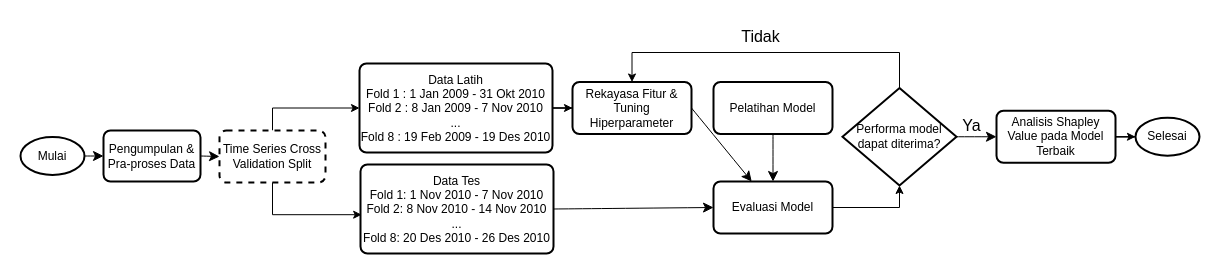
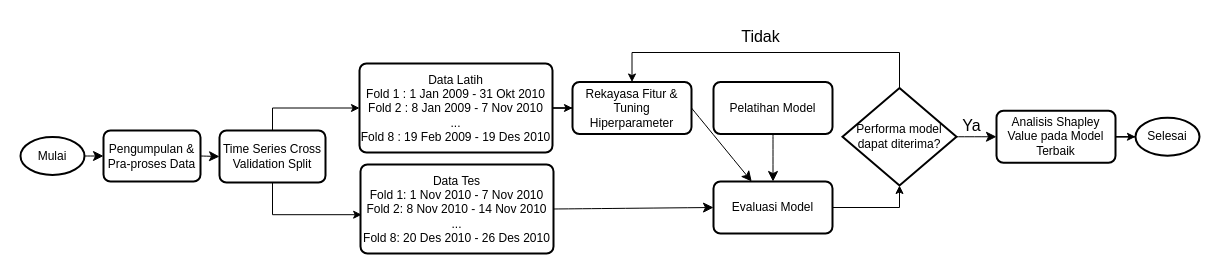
node "Time Series Cross Validation Split": style dashed -> solid
